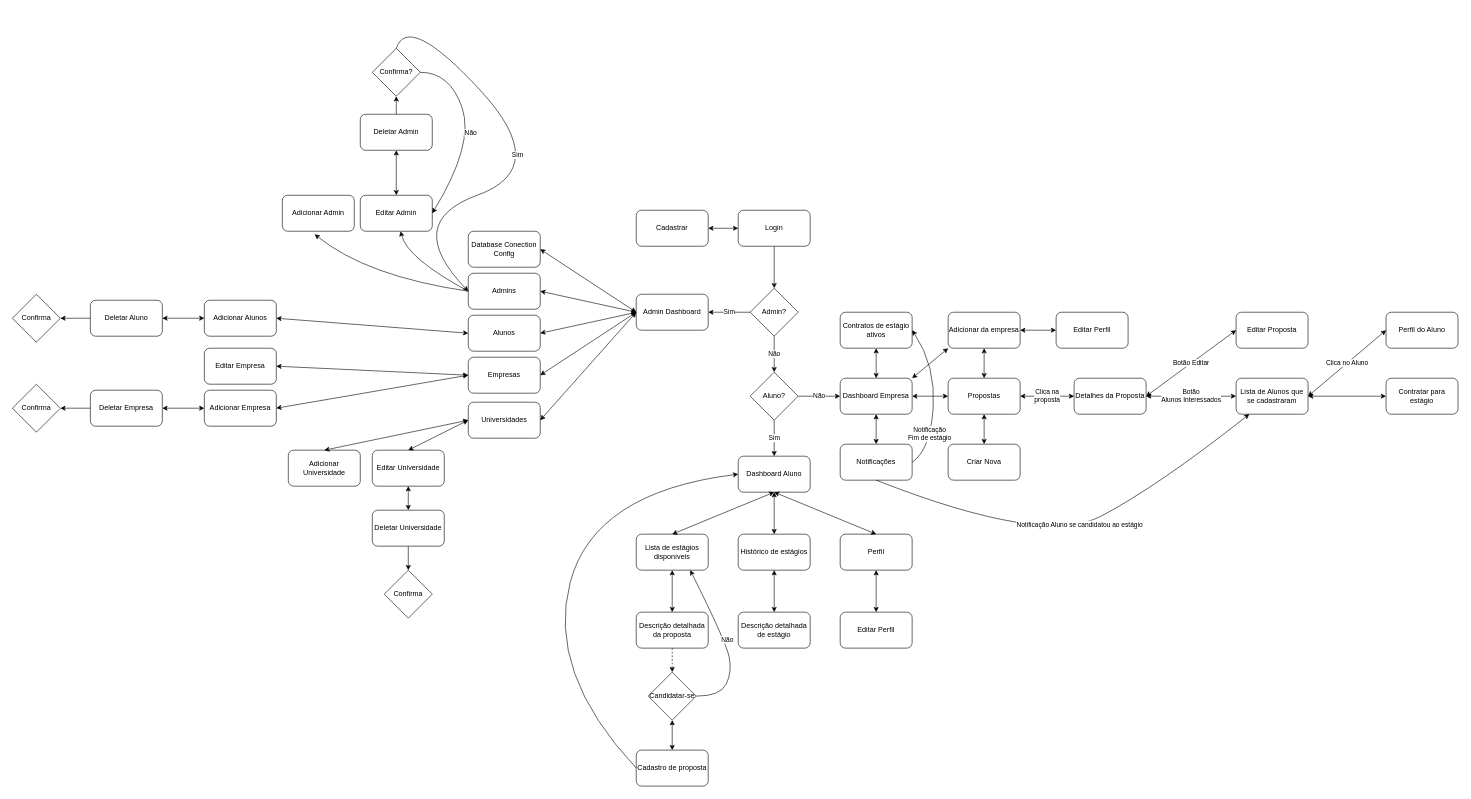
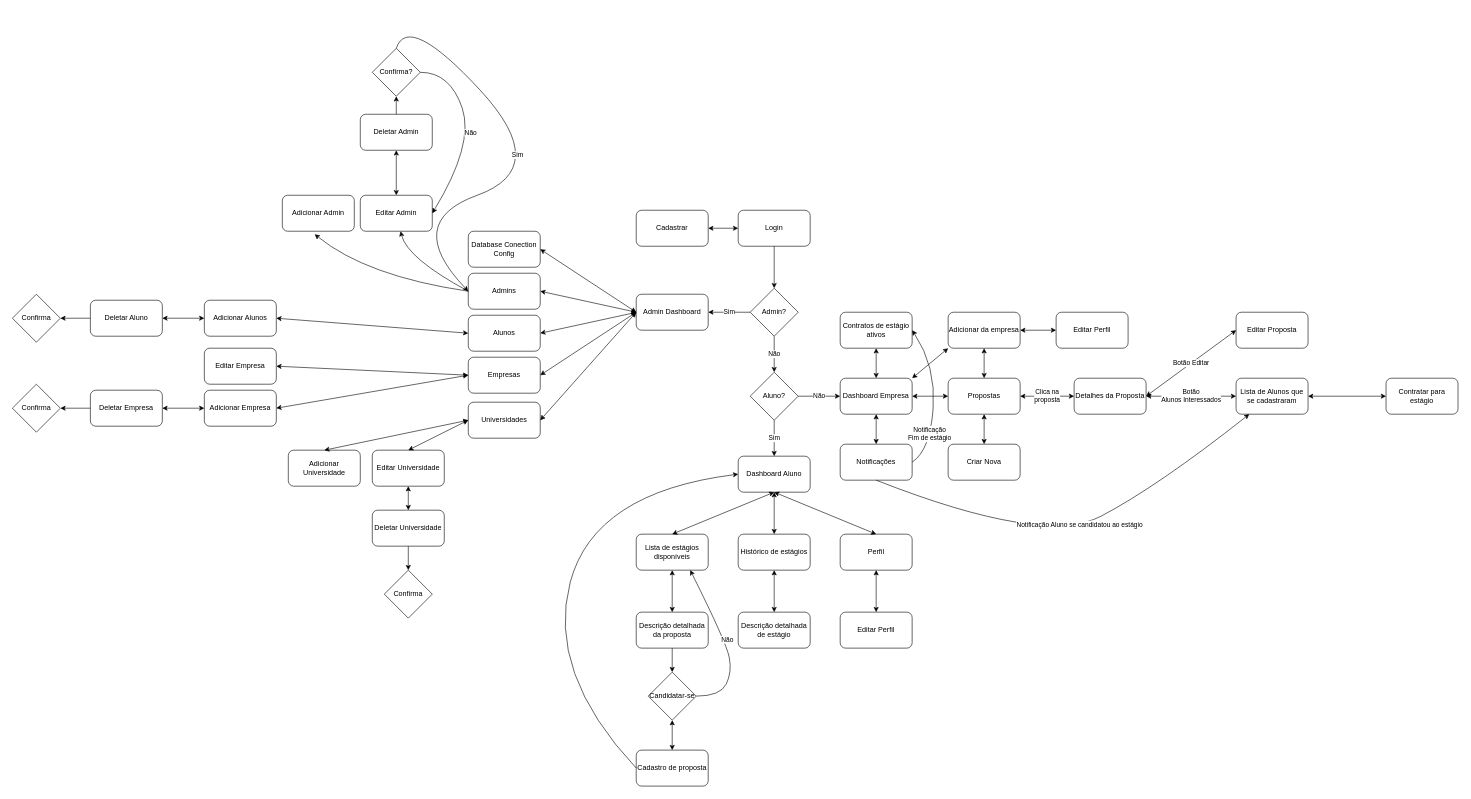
node "Perfil do Aluno": removed
edge "Perfil do Aluno" -- "Lista de Alunos que se cadastraram": removed, label "Clica no Aluno"
edge "Descrição detalhada da proposta" -> "Candidatar-se": style dashed -> solid
